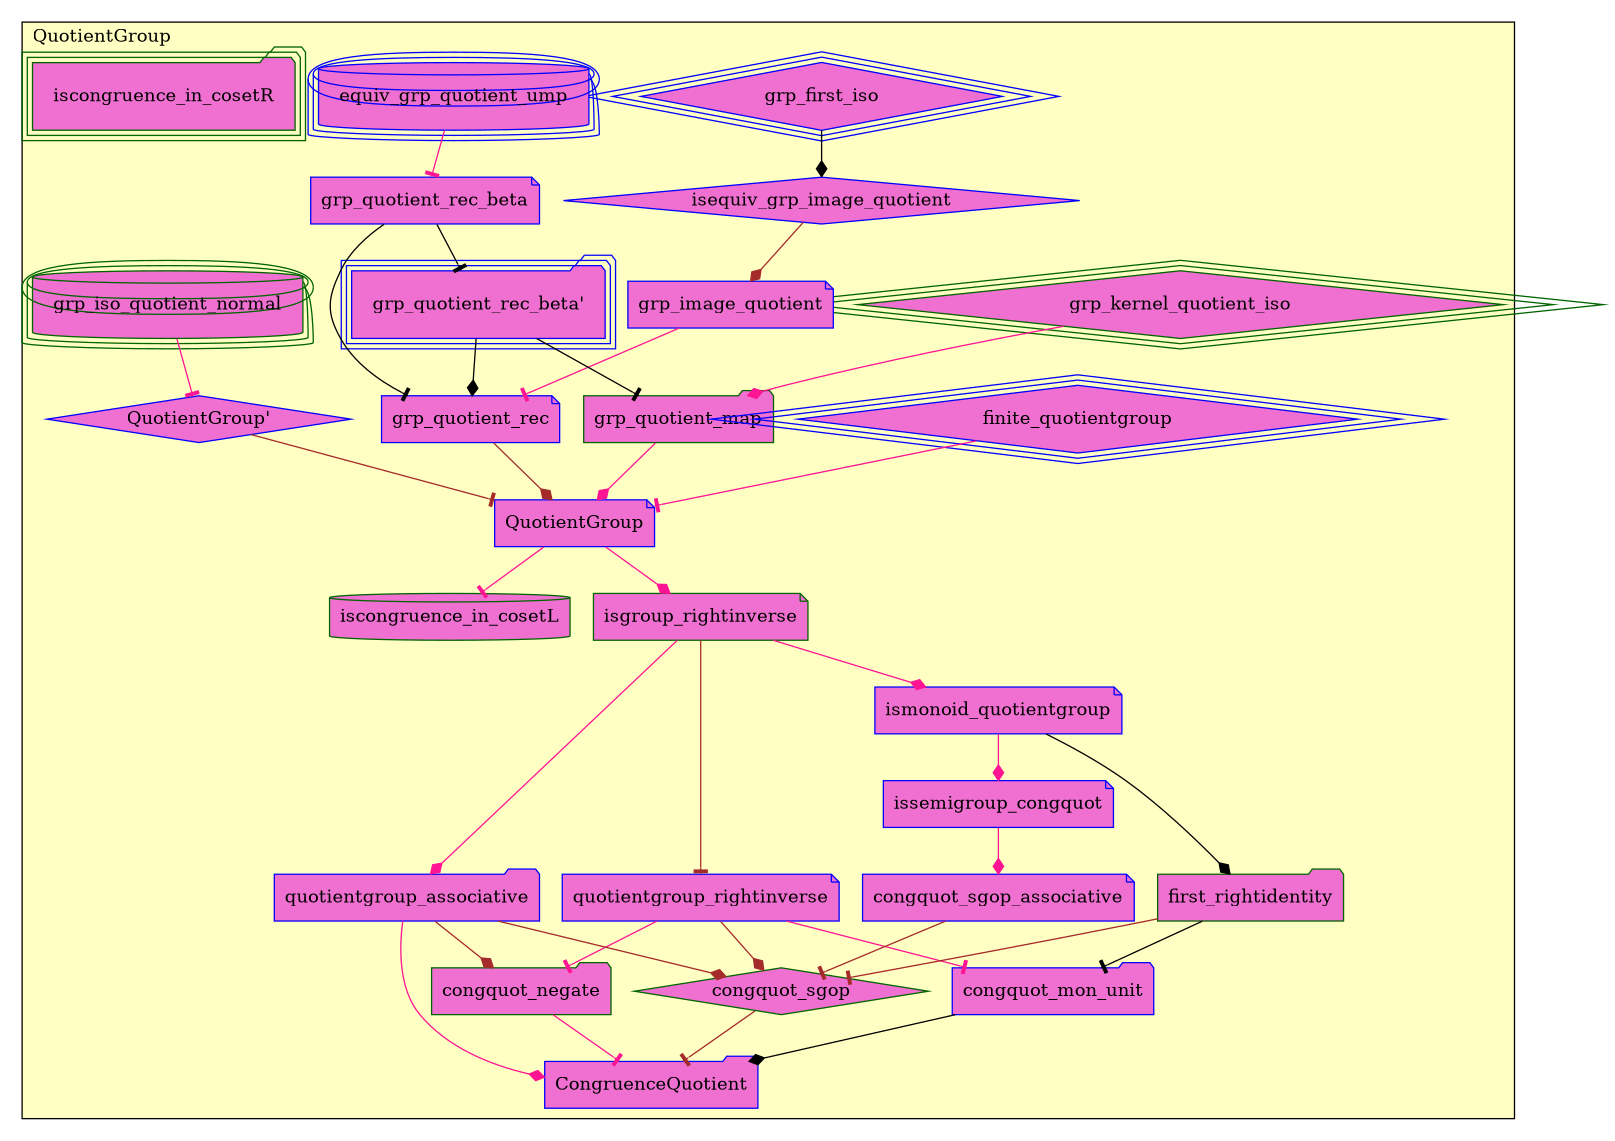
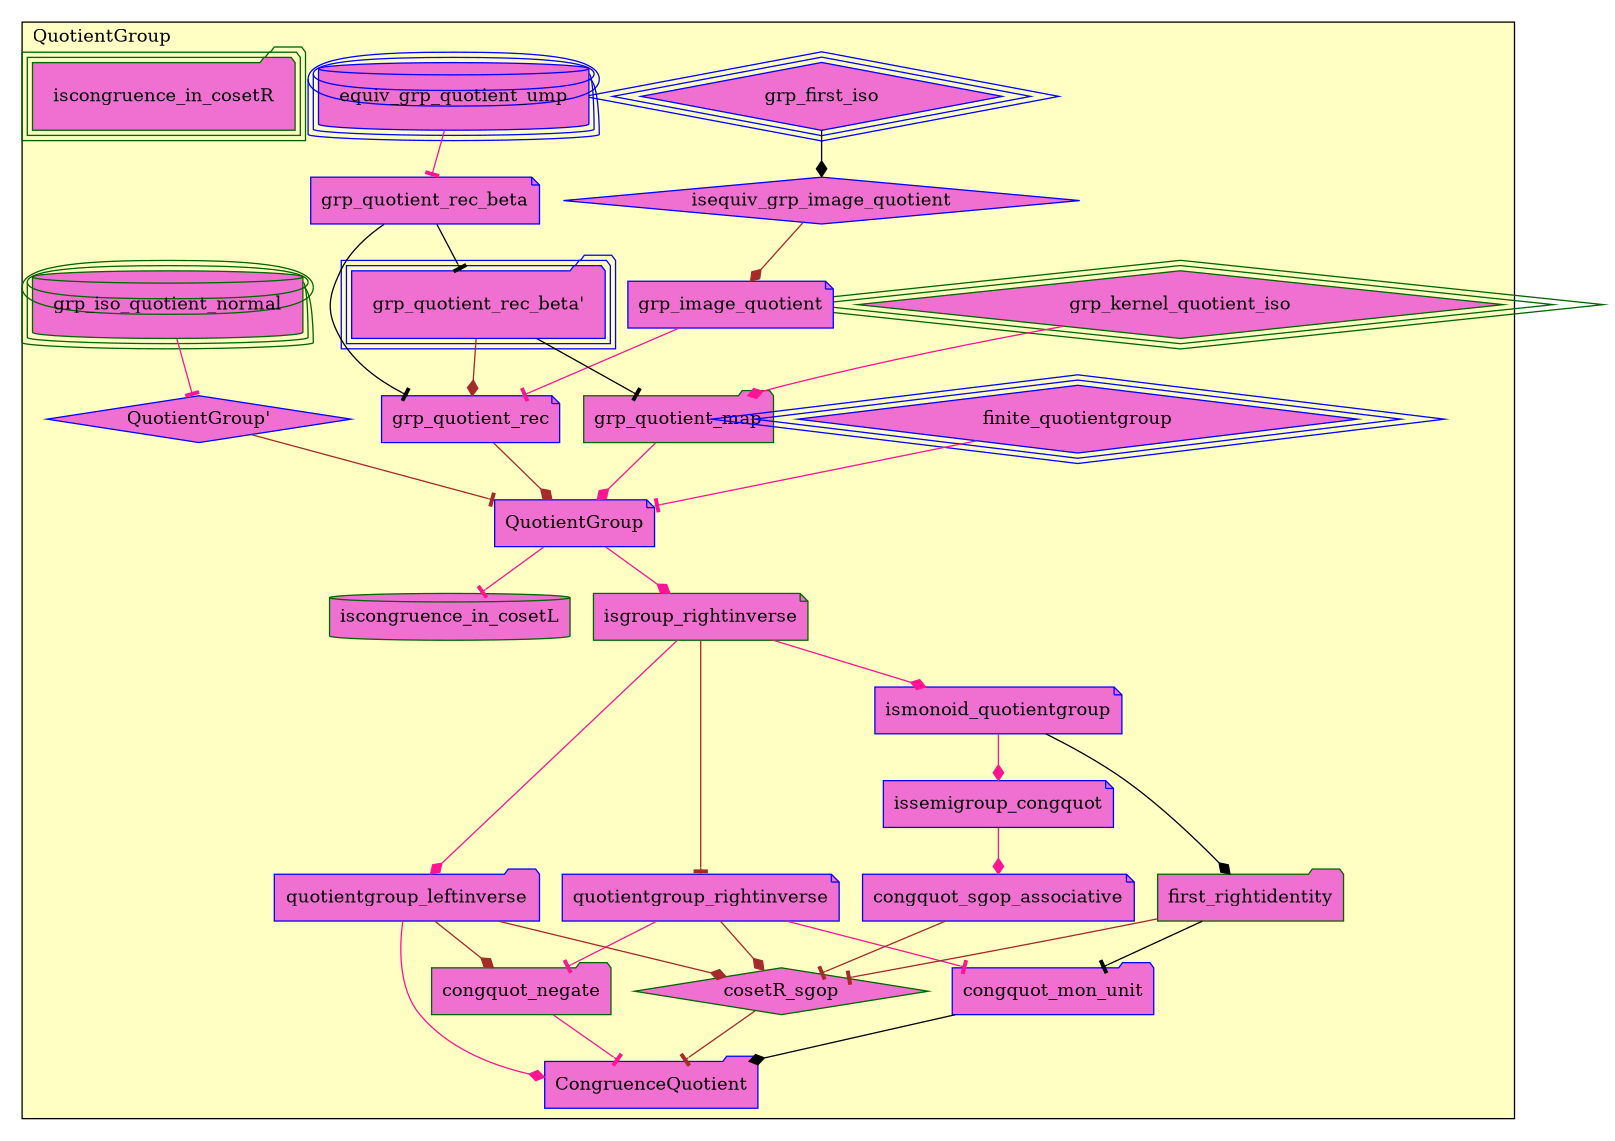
edge "grp_quotient_rec_beta'" -> "grp_quotient_rec": color black -> brown
node "quotientgroup_associative": label "quotientgroup_associative" -> "quotientgroup_leftinverse"
node "congquot_sgop": label "congquot_sgop" -> "cosetR_sgop"
